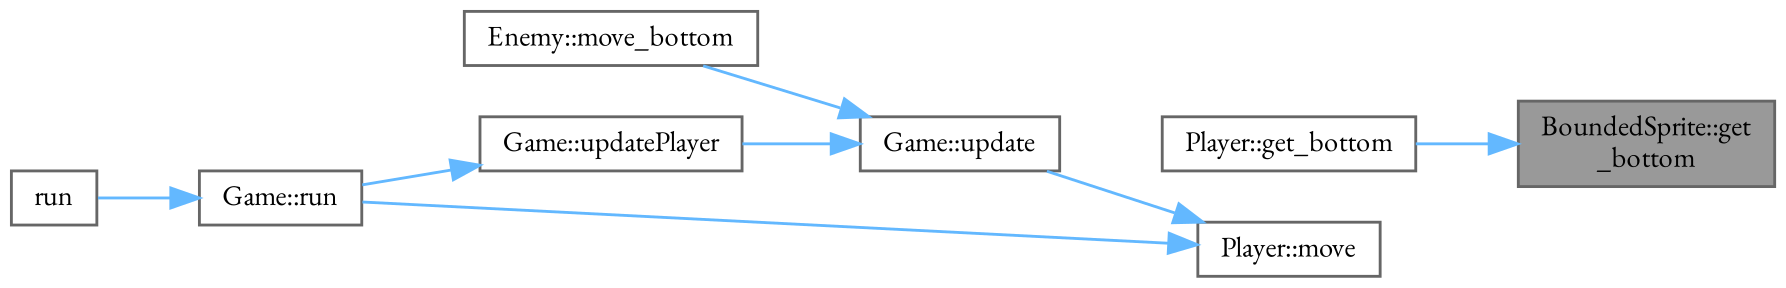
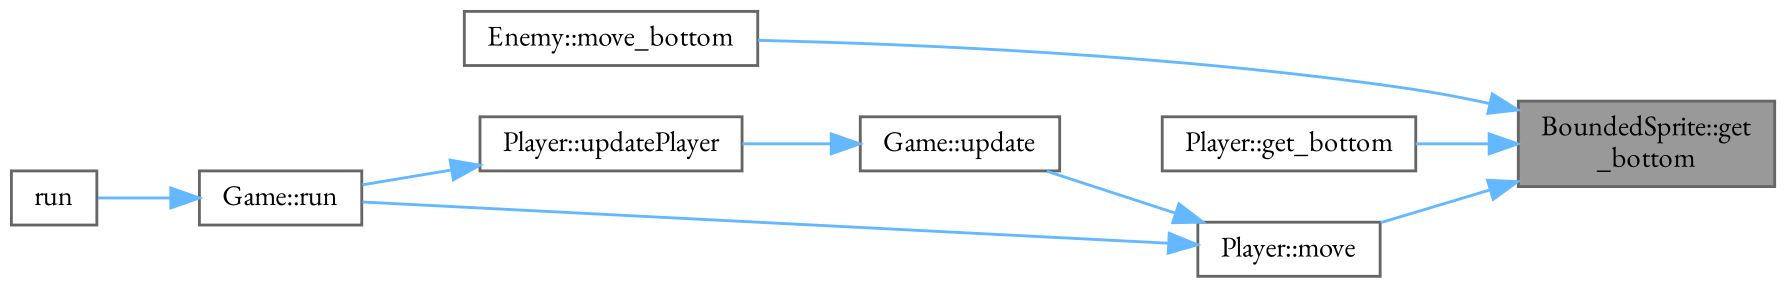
edge "Enemy::move_bottom" -> "Game::update": now "Enemy::move_bottom" -> "BoundedSprite::get _bottom"
node "Game::updatePlayer": label "Game::updatePlayer" -> "Player::updatePlayer"
edge "Player::move" -> "BoundedSprite::get _bottom": added
